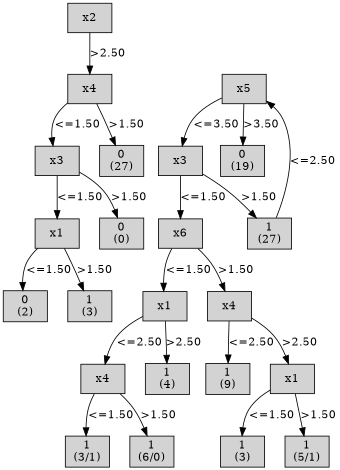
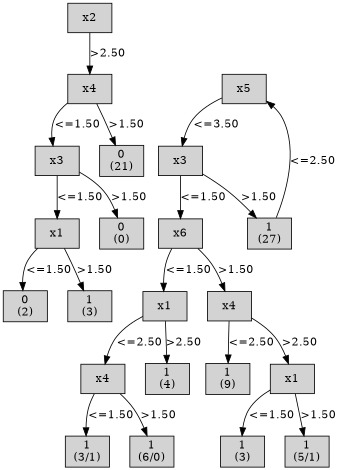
node "0 (27)": label "0 (27)" -> "0 (21)"
node "0 (19)": removed
